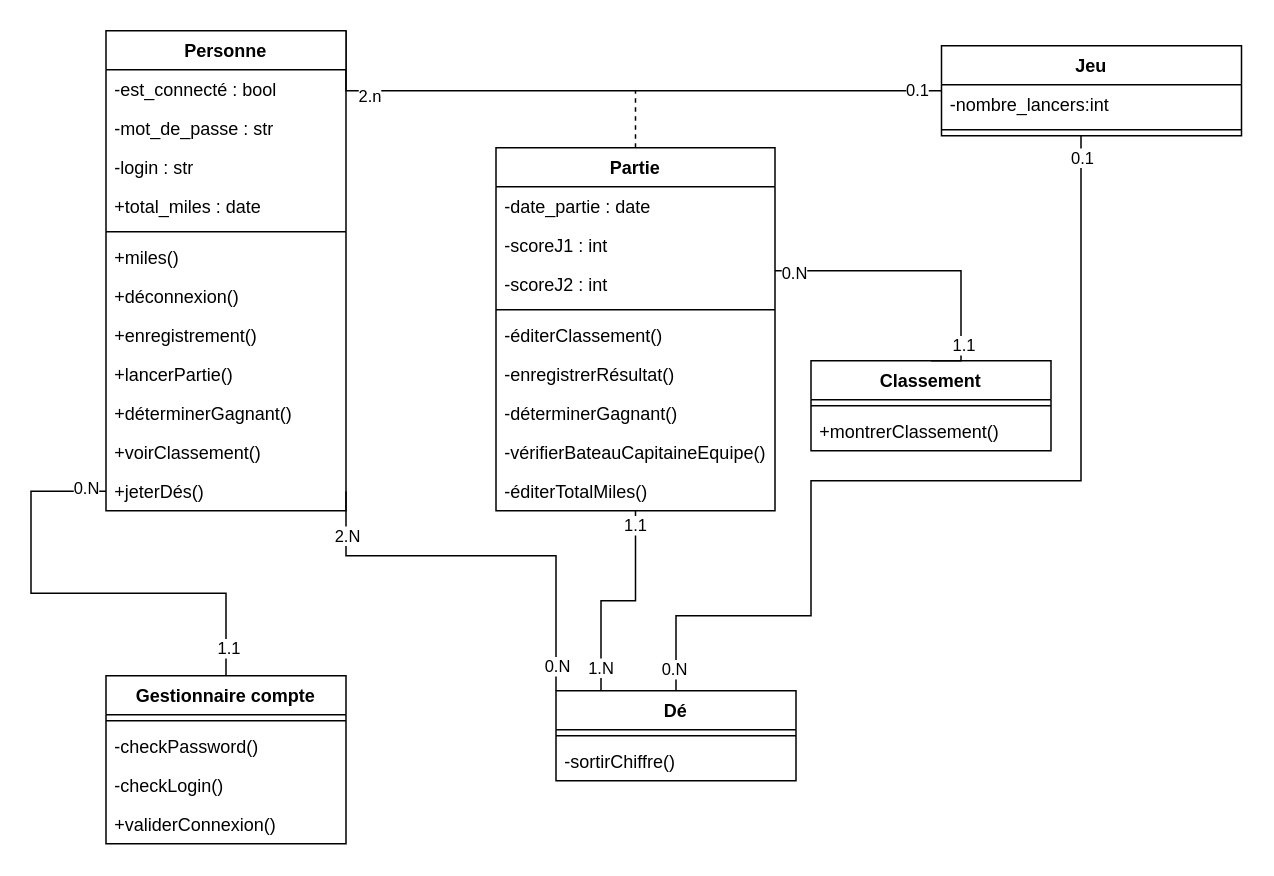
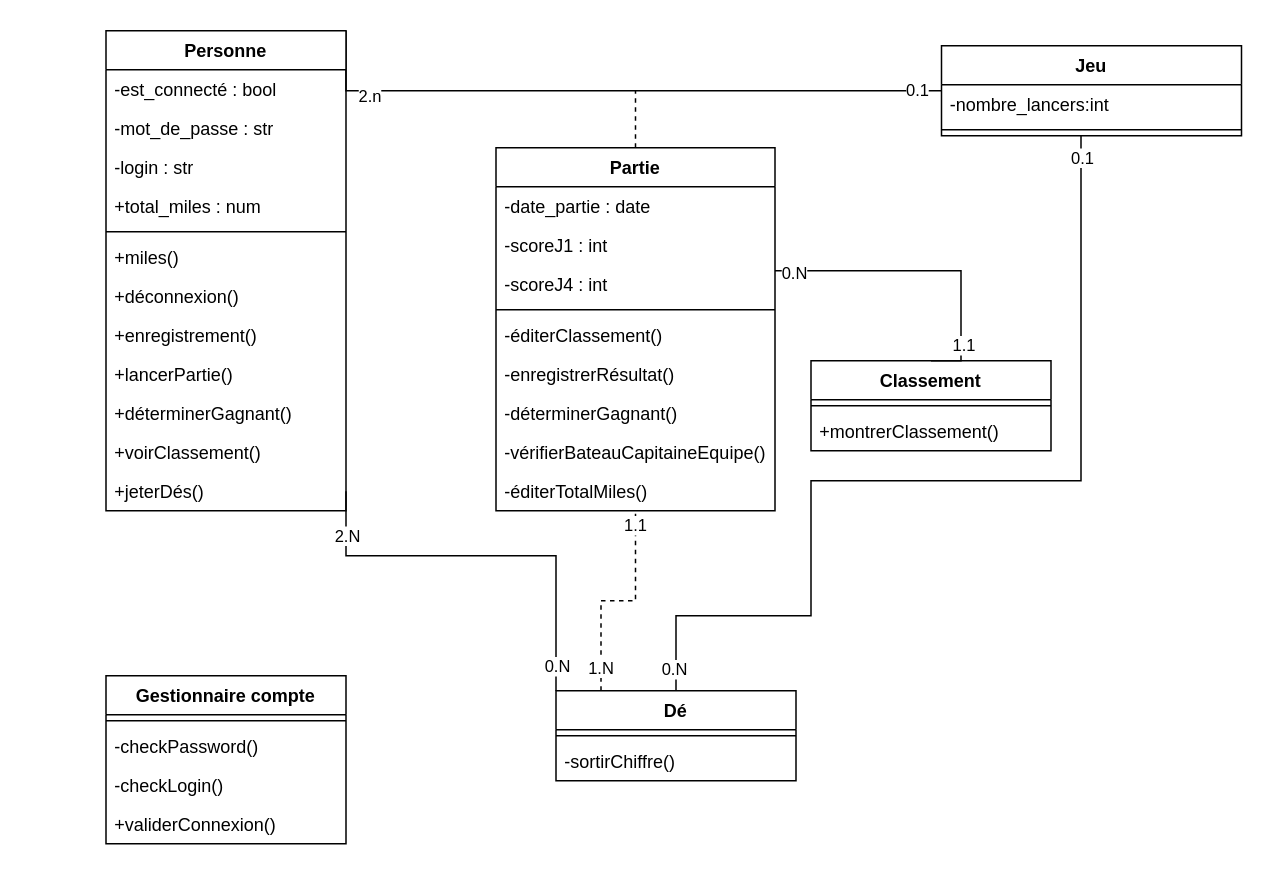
node "+total_miles : date": label "+total_miles : date" -> "+total_miles : num"
node "-scoreJ2 : int": label "-scoreJ2 : int" -> "-scoreJ4 : int"
edge "+jeterDés()" -- "Gestionnaire compte": removed, labels "0.N", "1.1"
edge "Partie" -- "Dé": style solid -> dashed
